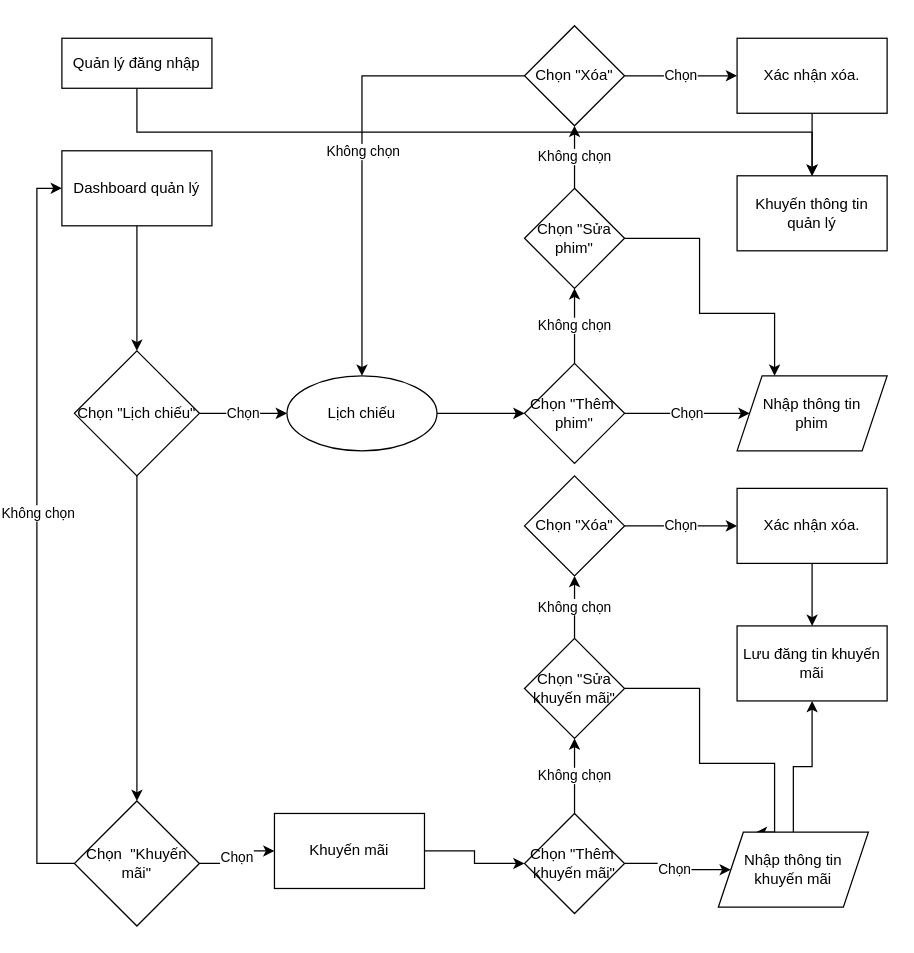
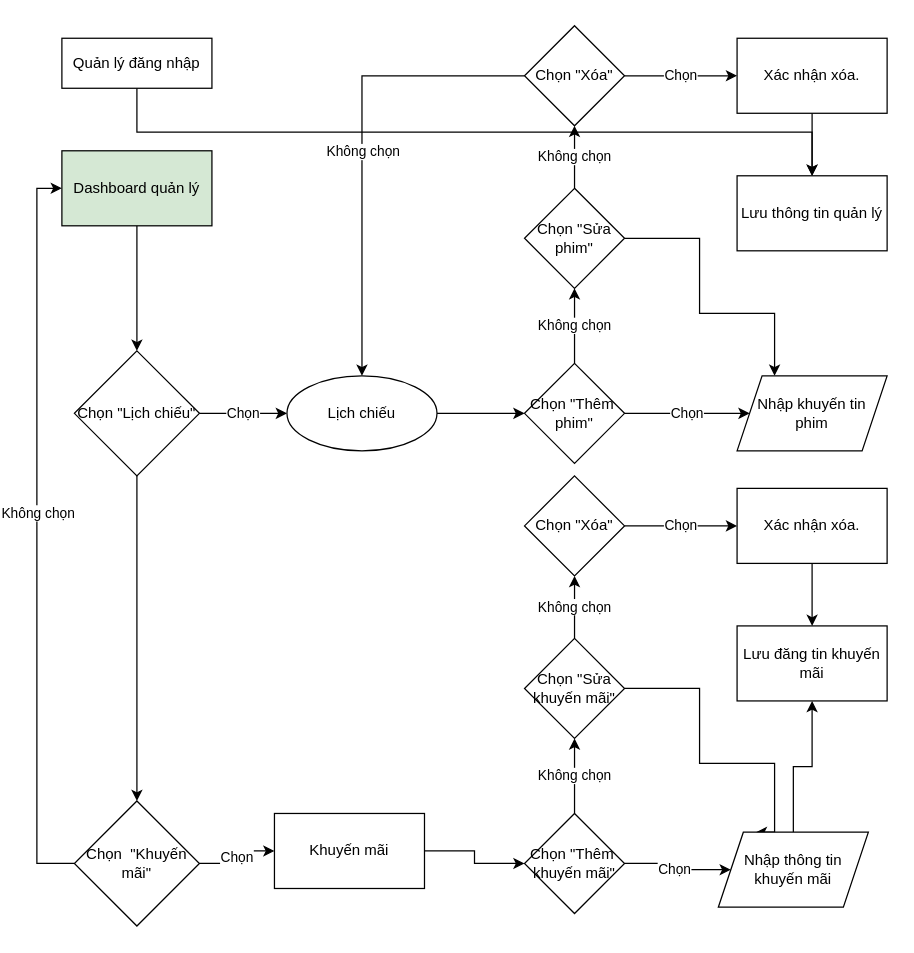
node "Dashboard quản lý": fillcolor #ffffff -> #d5e8d4
node "Khuyến thông tin quản lý": label "Khuyến thông tin quản lý" -> "Lưu thông tin quản lý"
node "Nhập thông tin phim": label "Nhập thông tin phim" -> "Nhập khuyến tin phim"
